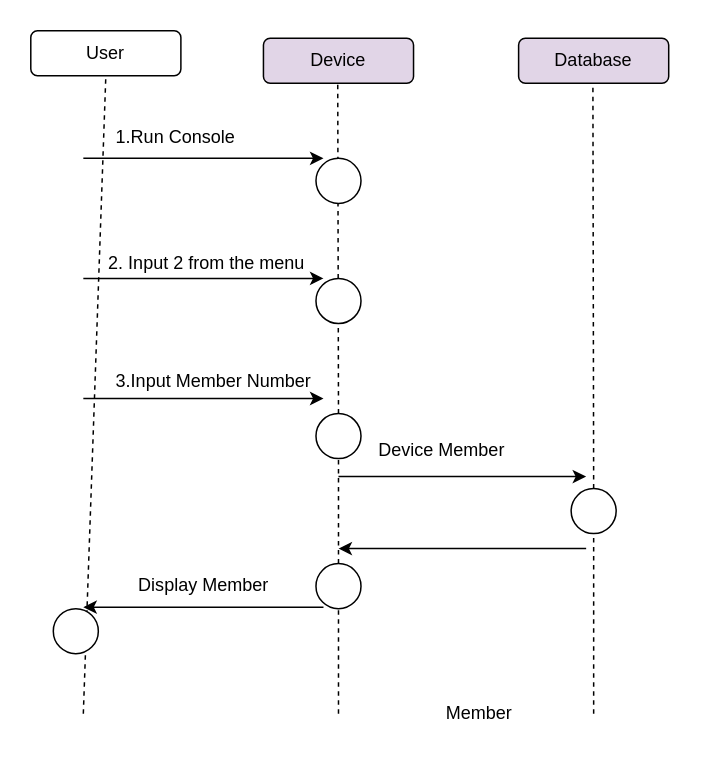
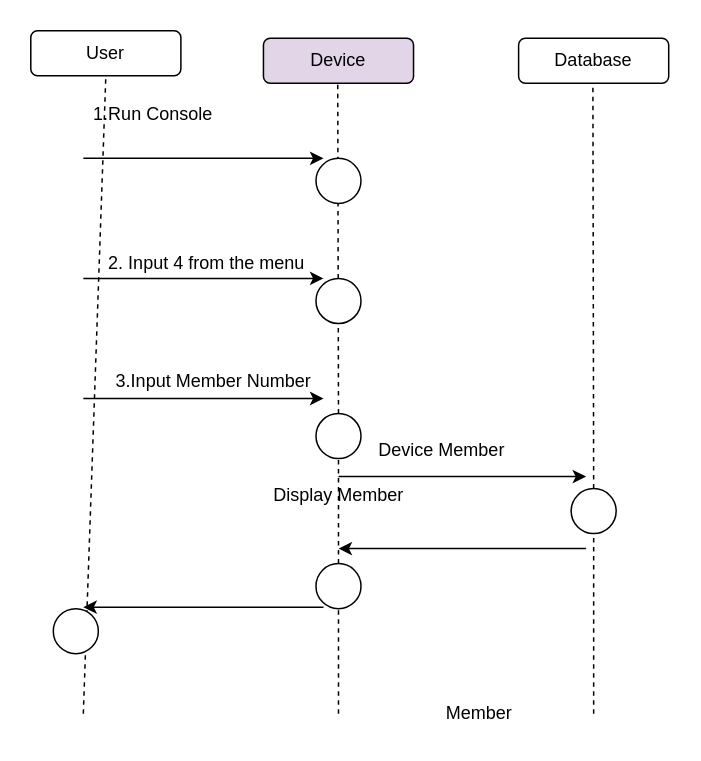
node "Database": fillcolor #e1d5e7 -> #ffffff
node "1.Run Console": moved (181, 137) -> (158, 115)
node "2. Input 2 from the menu": label "2. Input 2 from the menu" -> "2. Input 4 from the menu"
node "Display Member": moved (218, 586) -> (353, 496)
